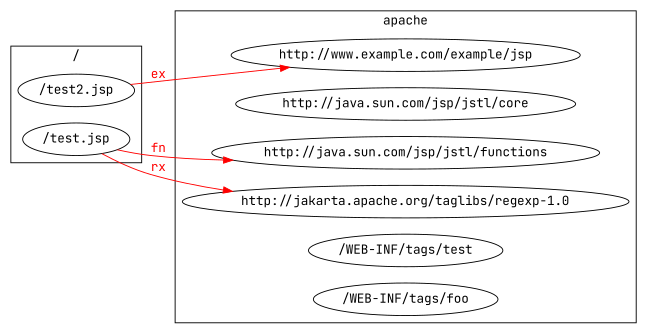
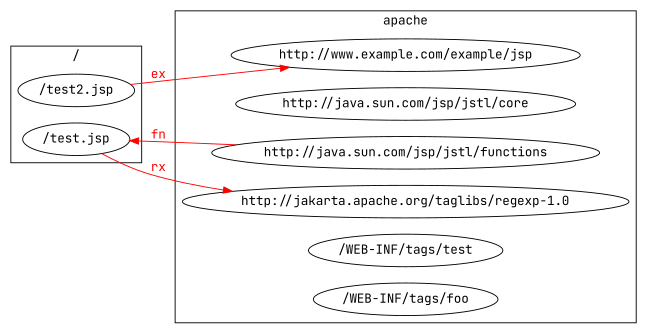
edge "/test.jsp" -> "http://java.sun.com/jsp/jstl/functions": reversed
